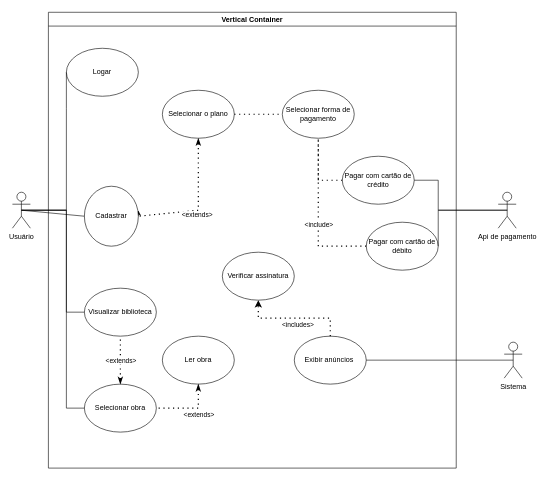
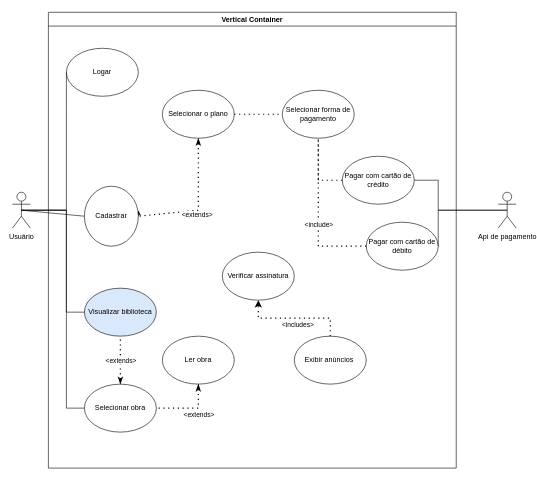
node "Visualizar biblioteca": fillcolor #ffffff -> #dae8fc
edge "Exibir anúncios" -- "Sistema": removed
node "Sistema": removed
